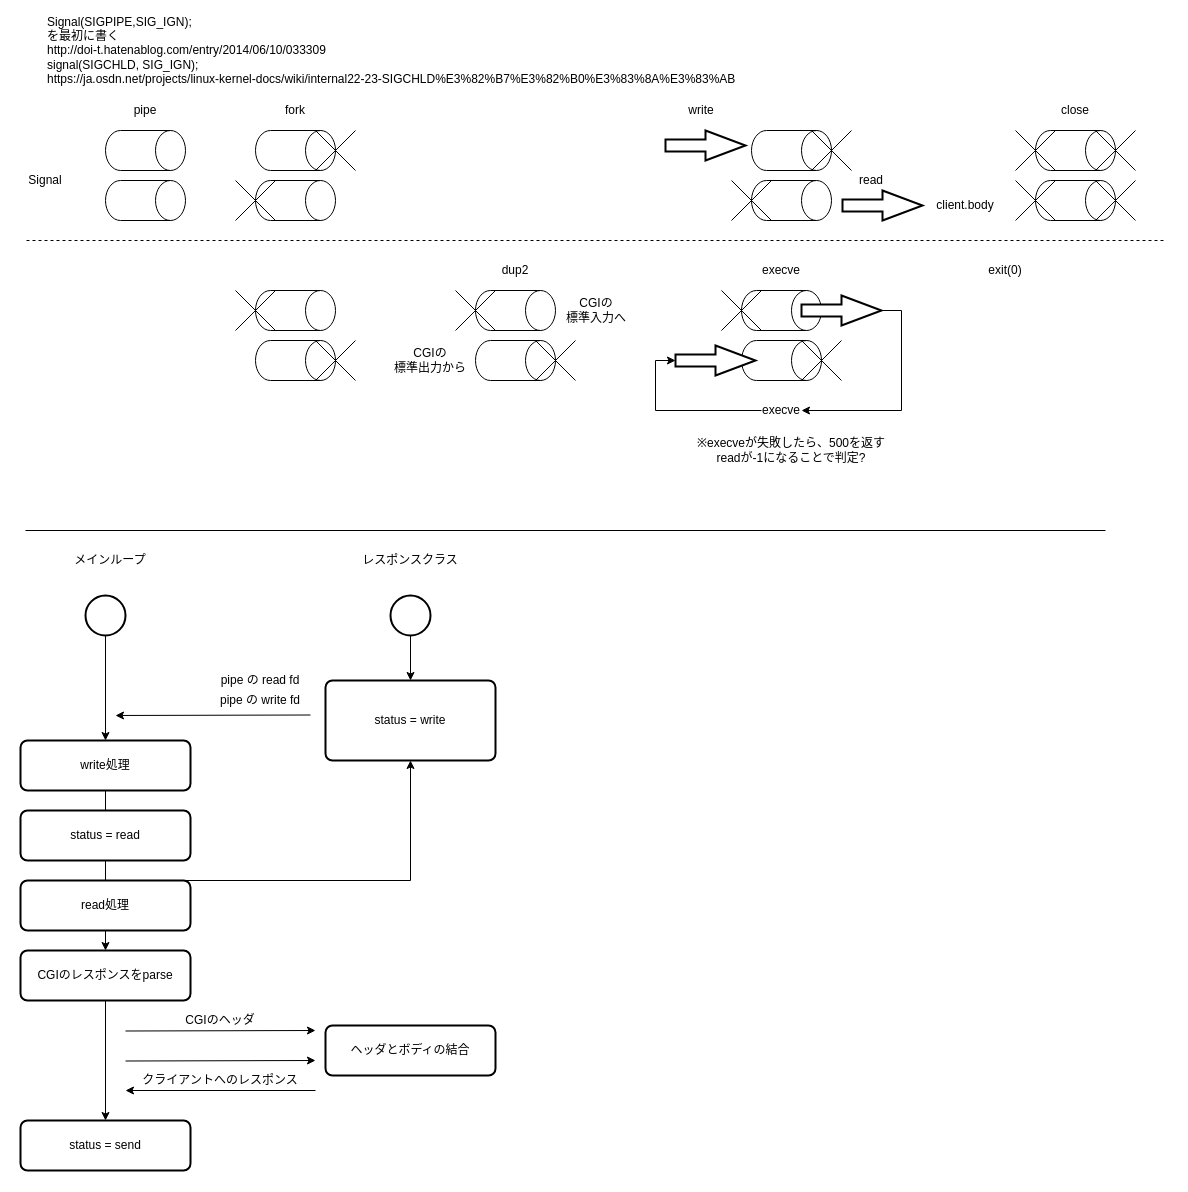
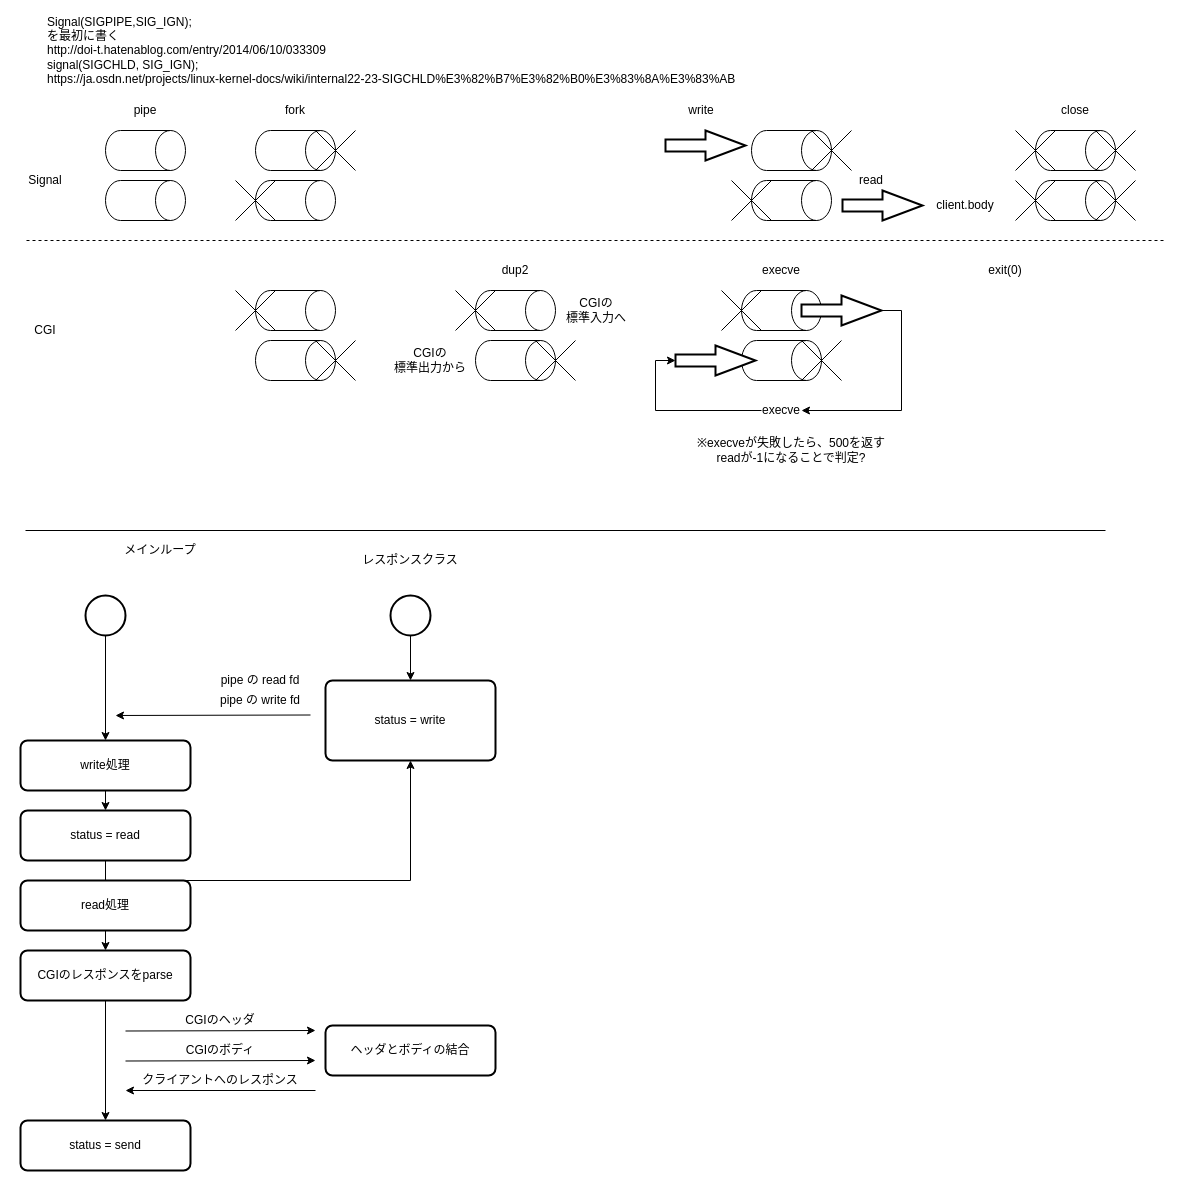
node "CGI": added
node "メインループ": moved (111, 561) -> (161, 551)
edge "write処理" -- "status = read": arrowhead none -> classic
node "CGIのボディ": added
